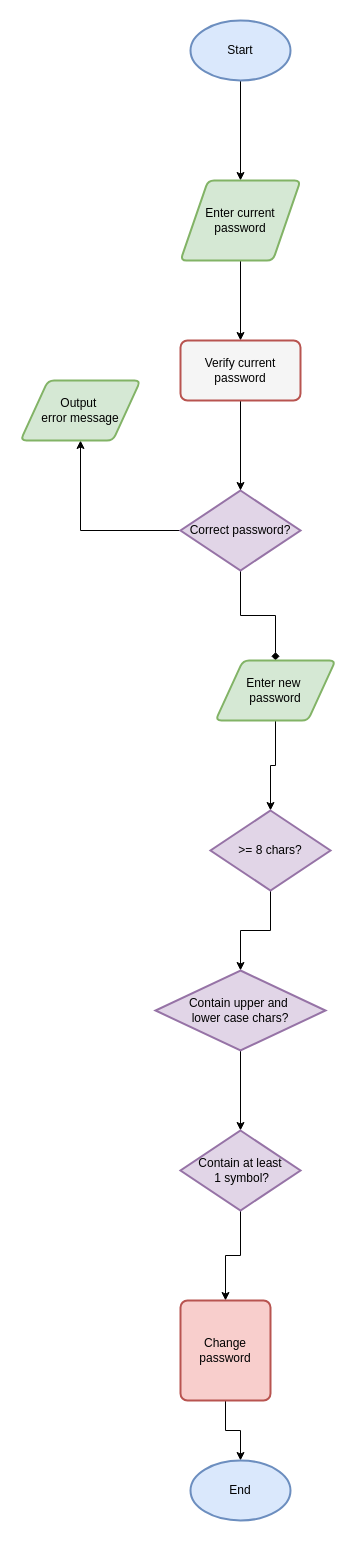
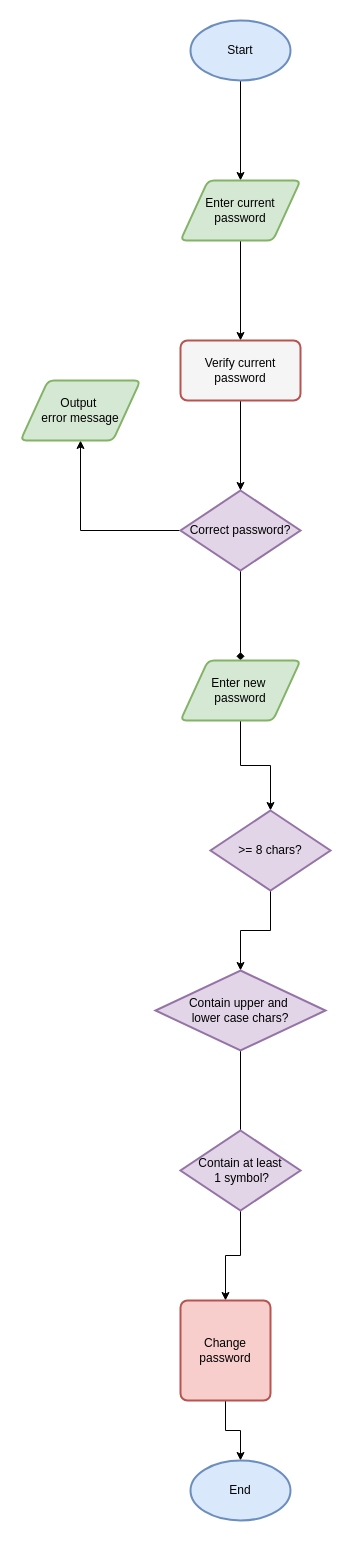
node "Enter current password": size 120x80 -> 120x60
node "Enter new password": moved (276, 691) -> (241, 691)
edge "Contain upper and lower case chars?" -> "Contain at least 1 symbol?": arrowhead classic -> none
